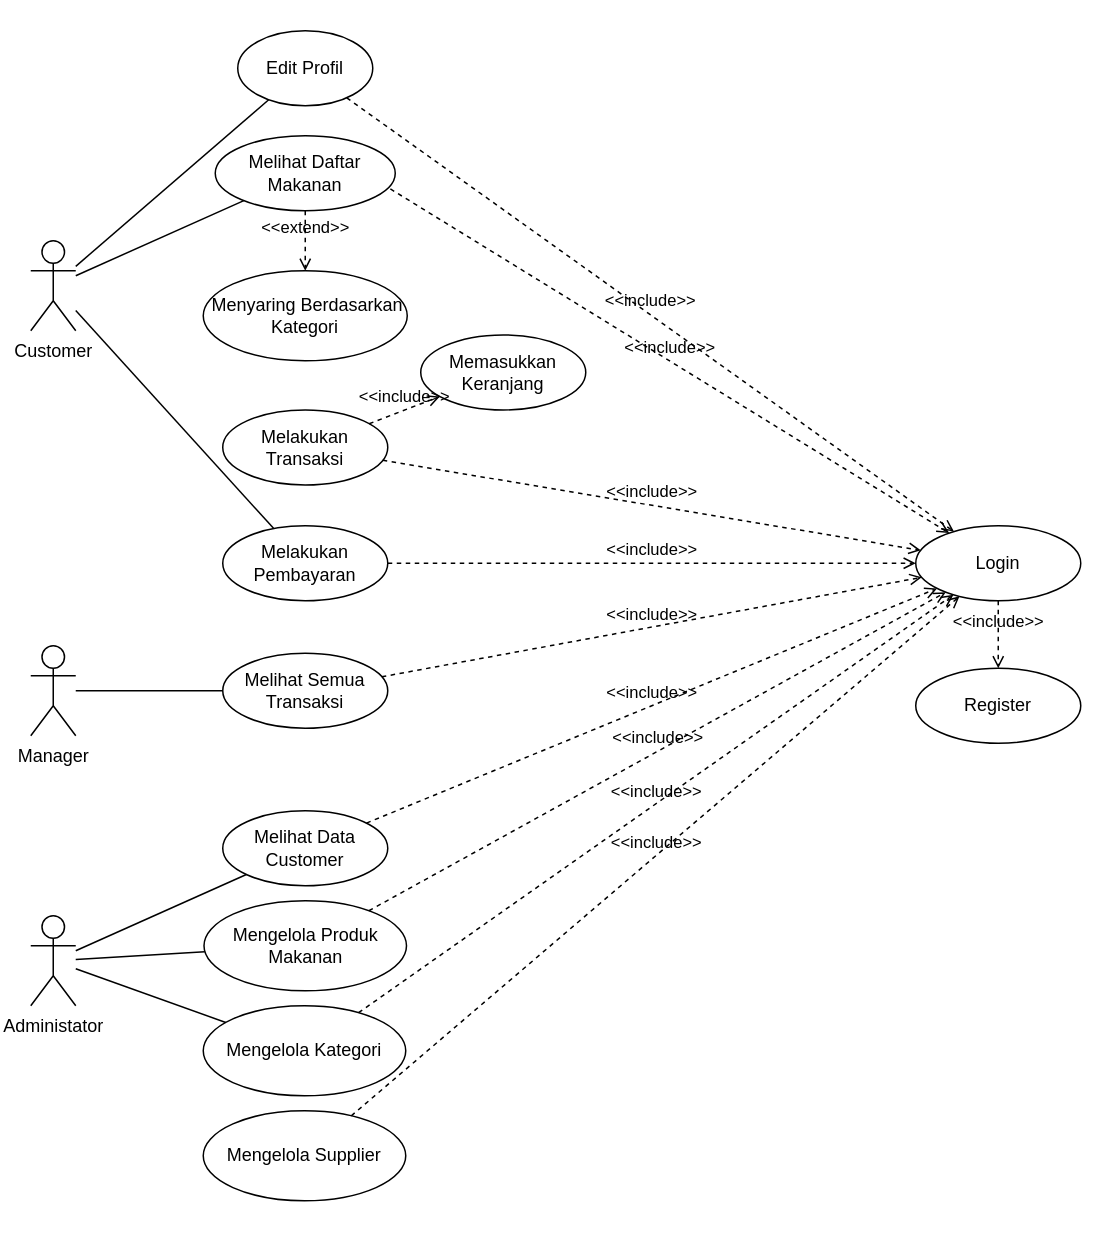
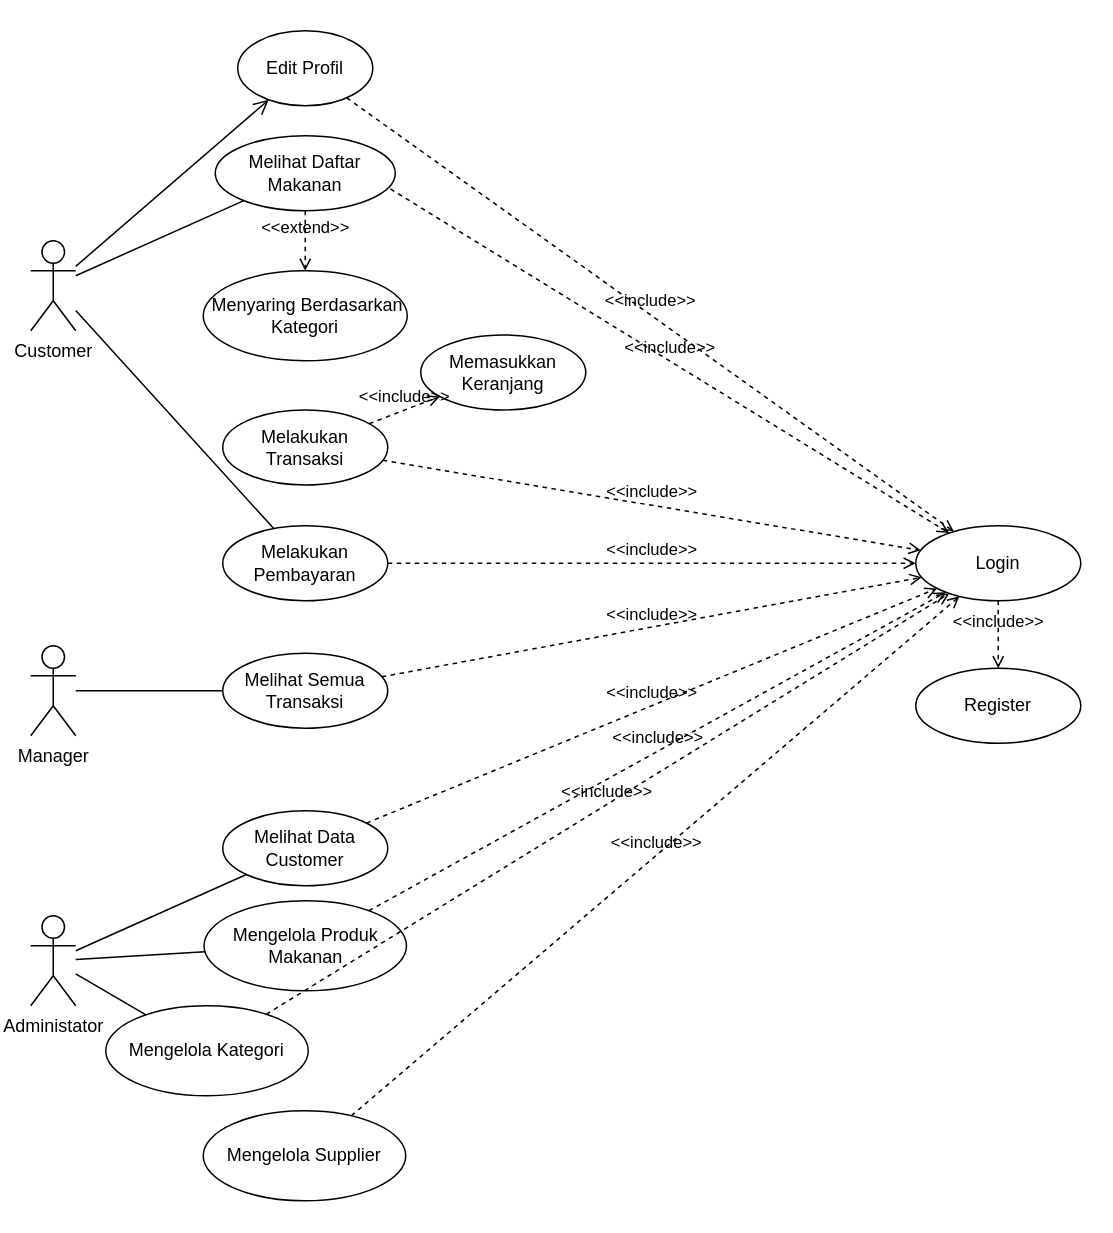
edge "Edit Profil" -- "Customer": arrowhead none -> open
node "Mengelola Kategori": moved (305, 1051) -> (207, 1051)
